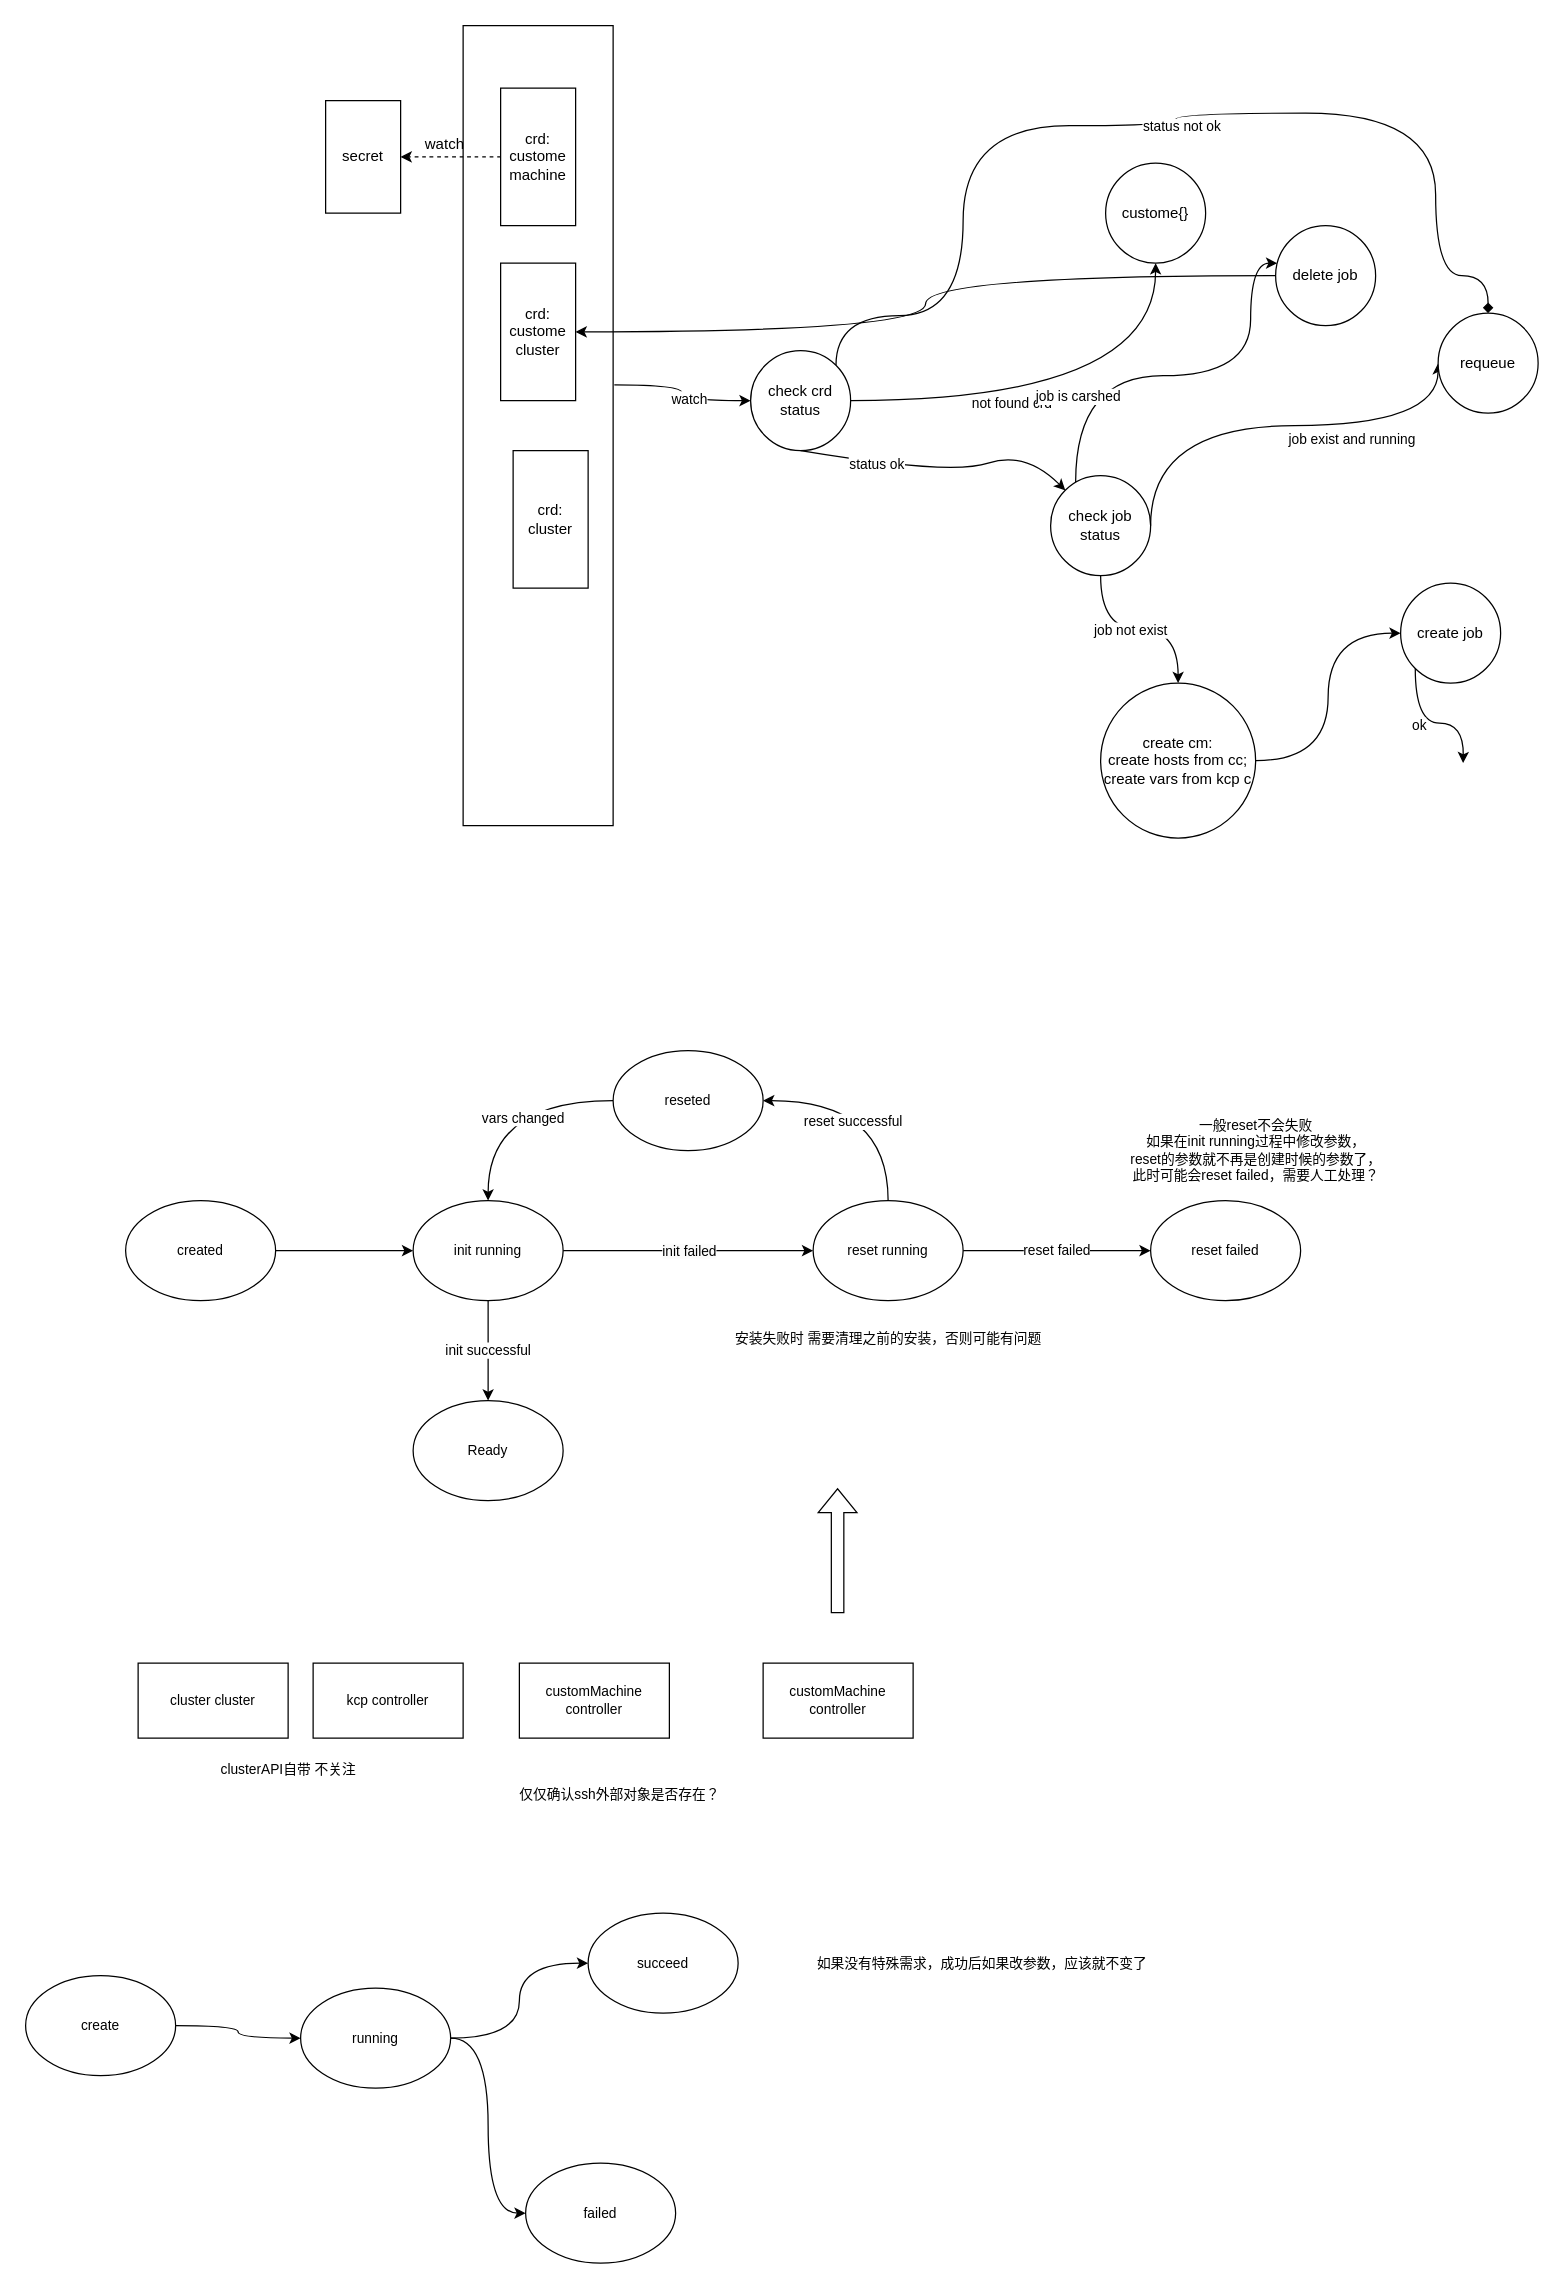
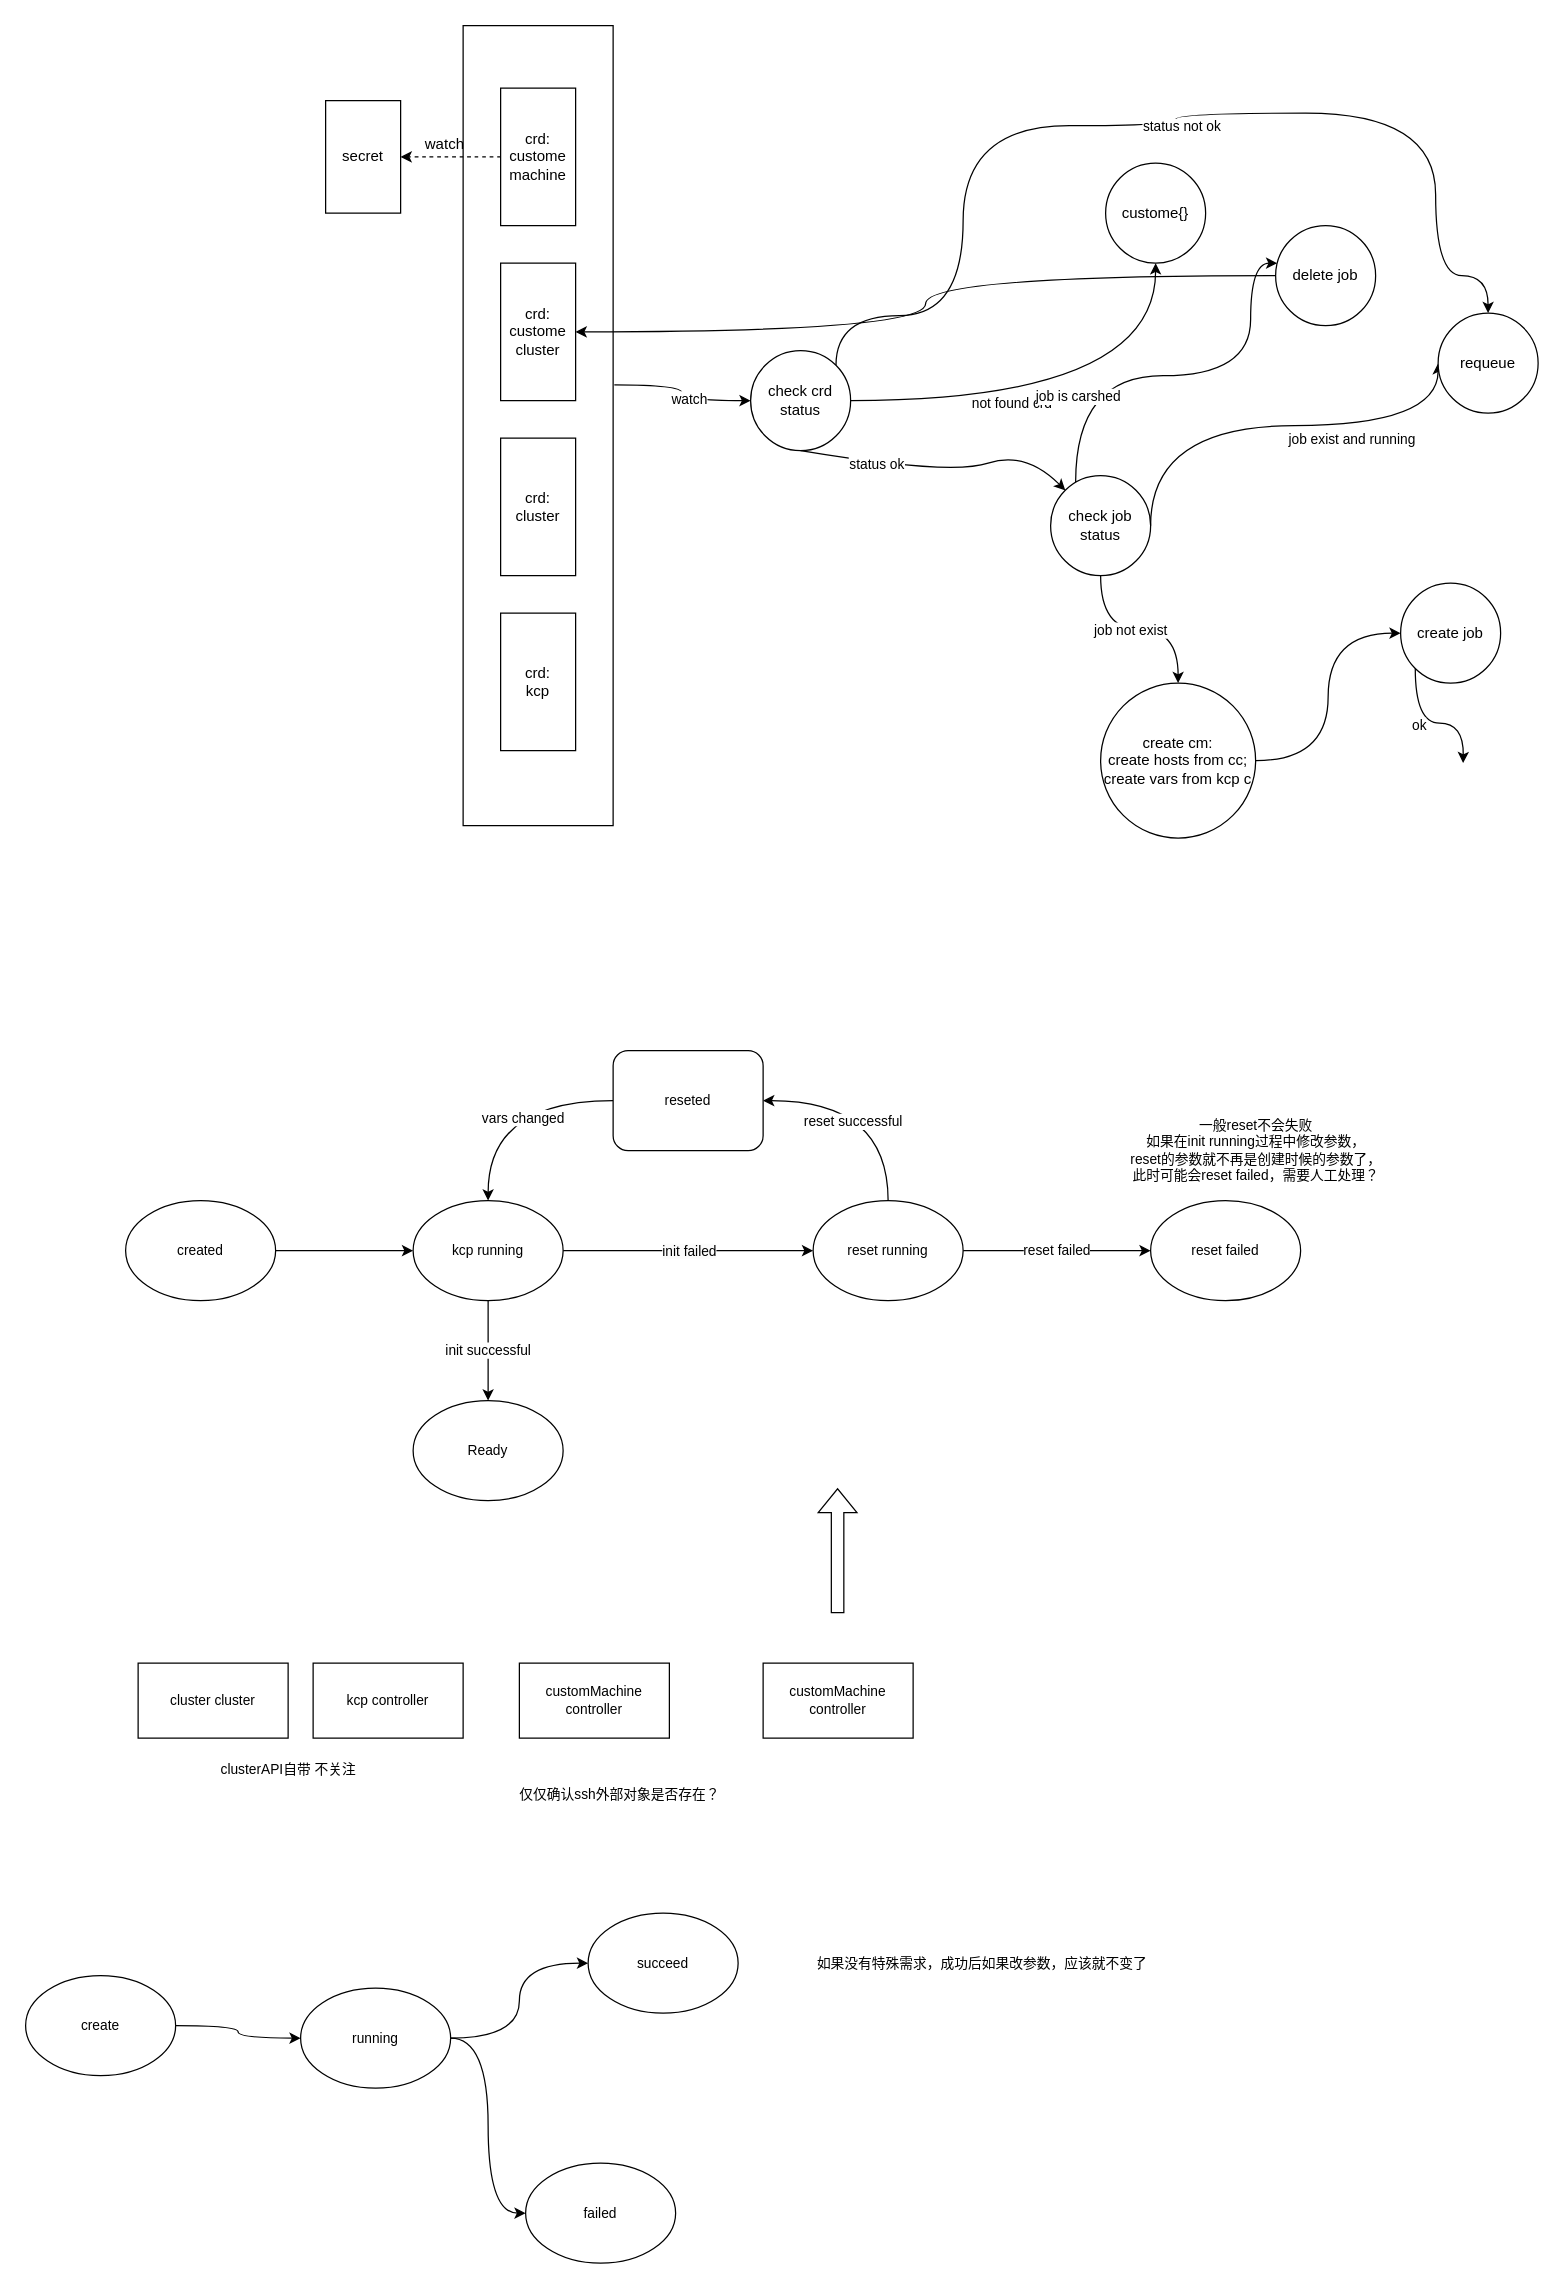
edge "check crd status" -> "requeue": arrowhead diamond -> classic
node "crd: cluster": moved (551, 519) -> (538, 507)
node "crd: kcp": added
node "reseted": shape ellipse -> rounded rectangle
node "init running": label "init running" -> "kcp running"
node "安装失败时 需要清理之前的安装，否则可能有问题": removed
